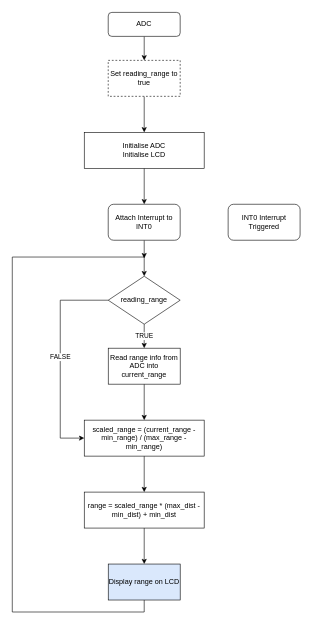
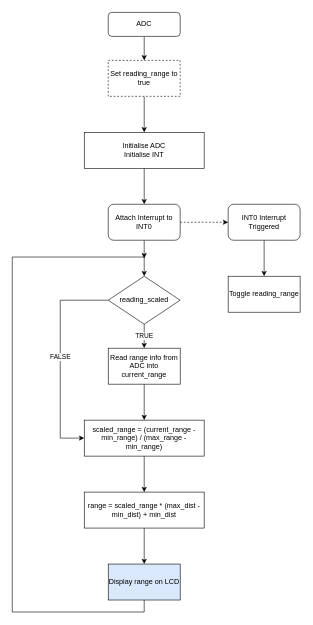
node "Initialise ADC Initialise LCD": label "Initialise ADC Initialise LCD" -> "Initialise ADC Initialise INT"
edge "Attach Interrupt to INT0" -> "INT0 Interrupt Triggered": added
edge "INT0 Interrupt Triggered" -> "Toggle reading_range": added
node "Toggle reading_range": added
node "reading_range": label "reading_range" -> "reading_scaled"
